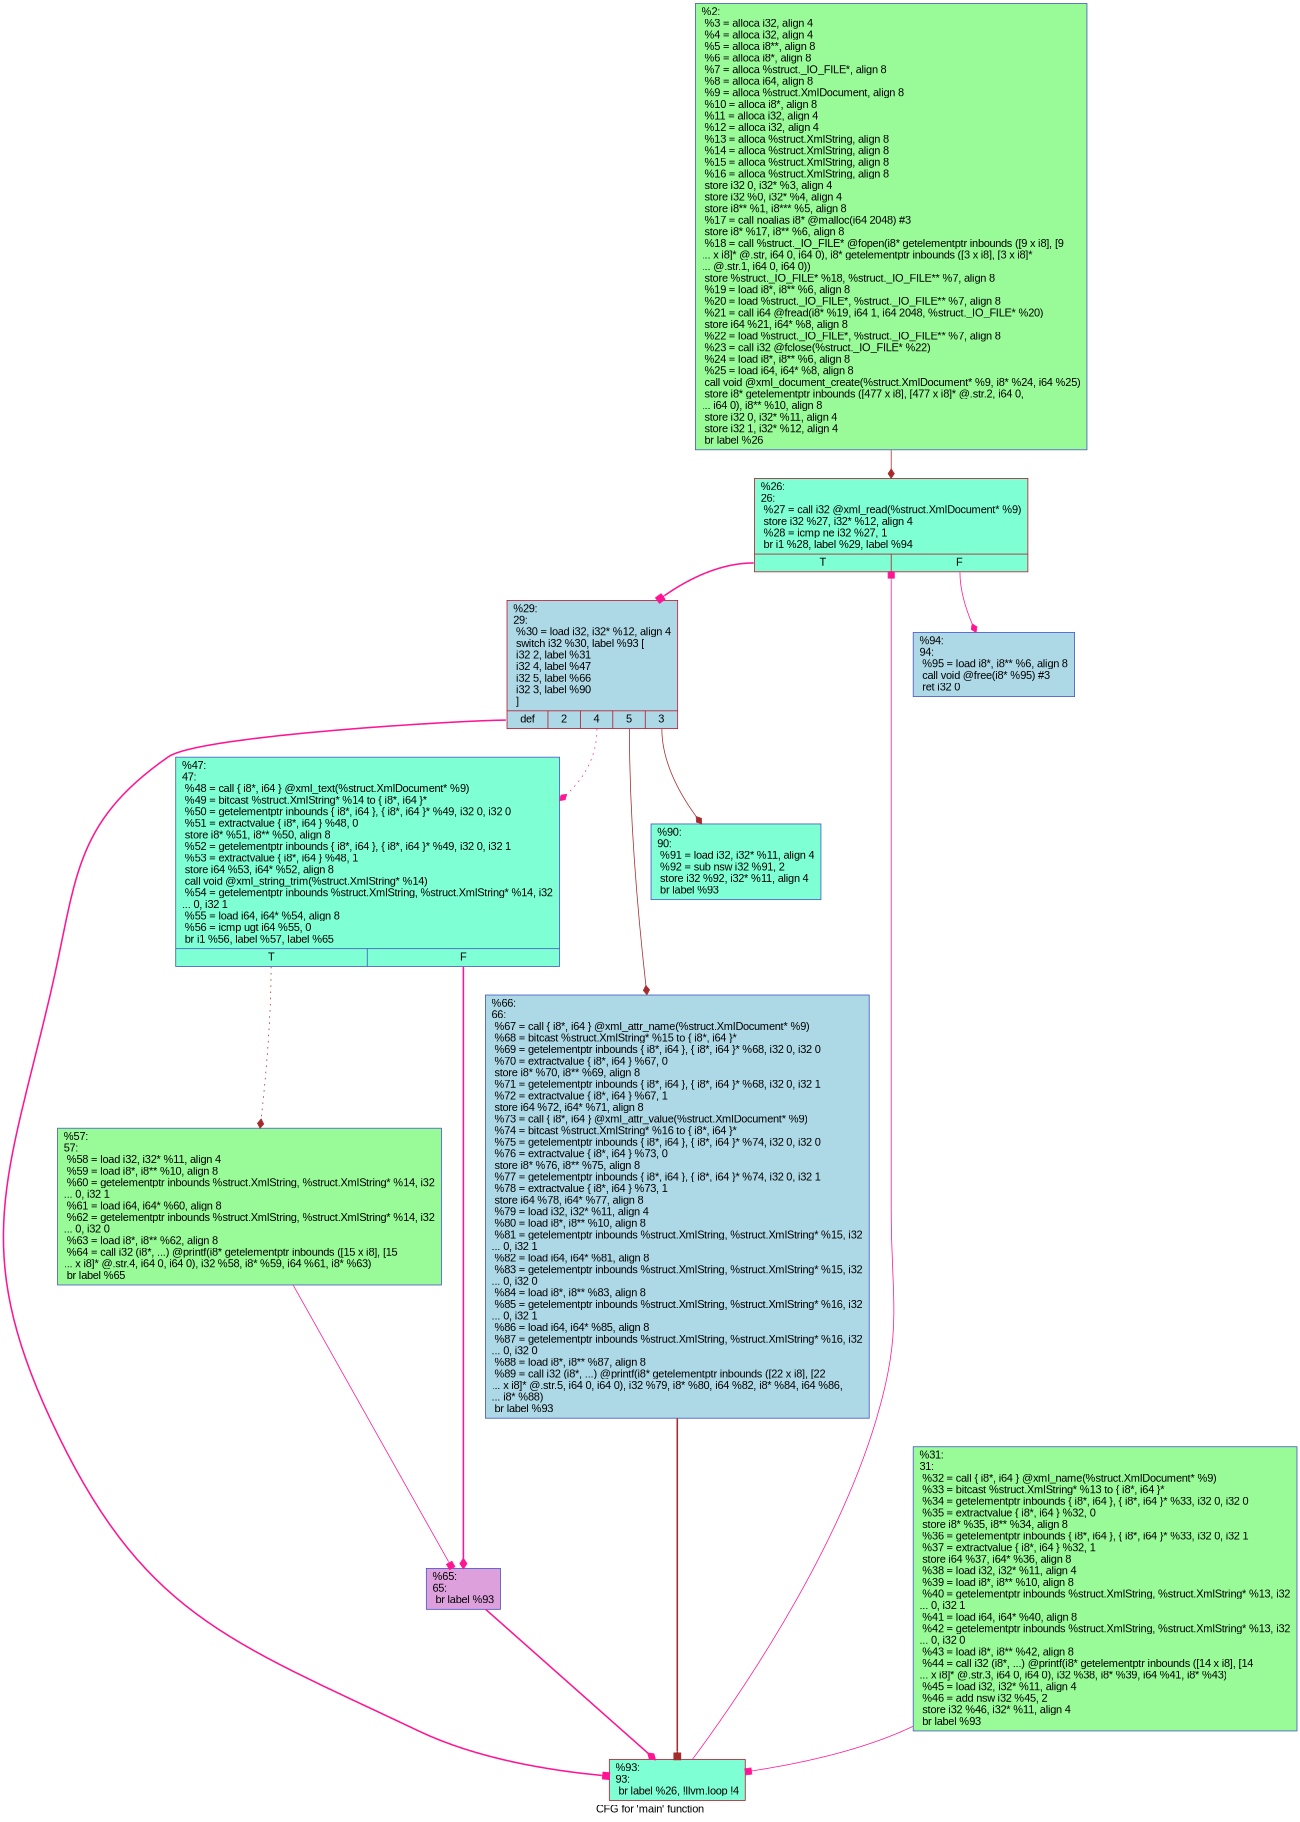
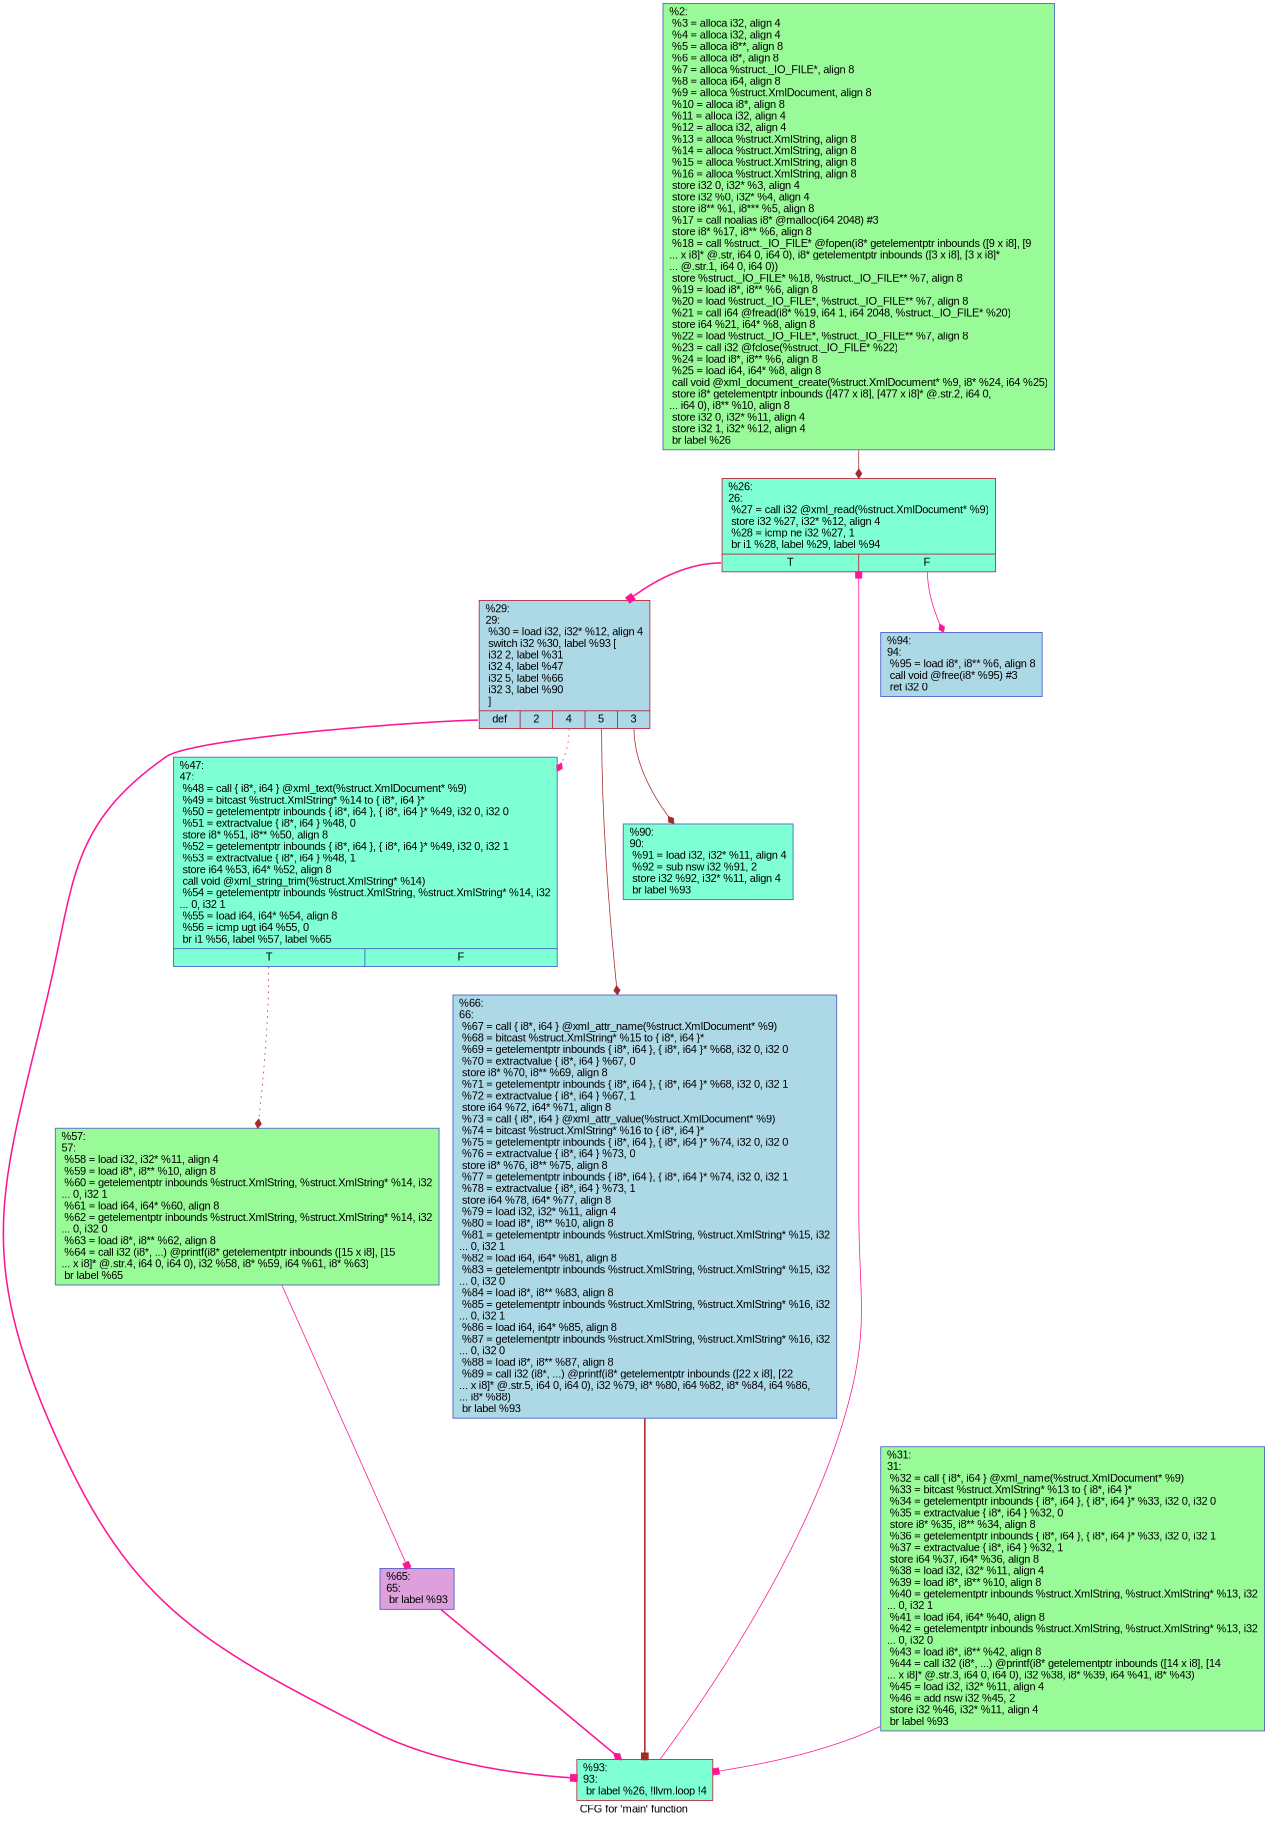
edge "%47:" -> "%65:": removed
